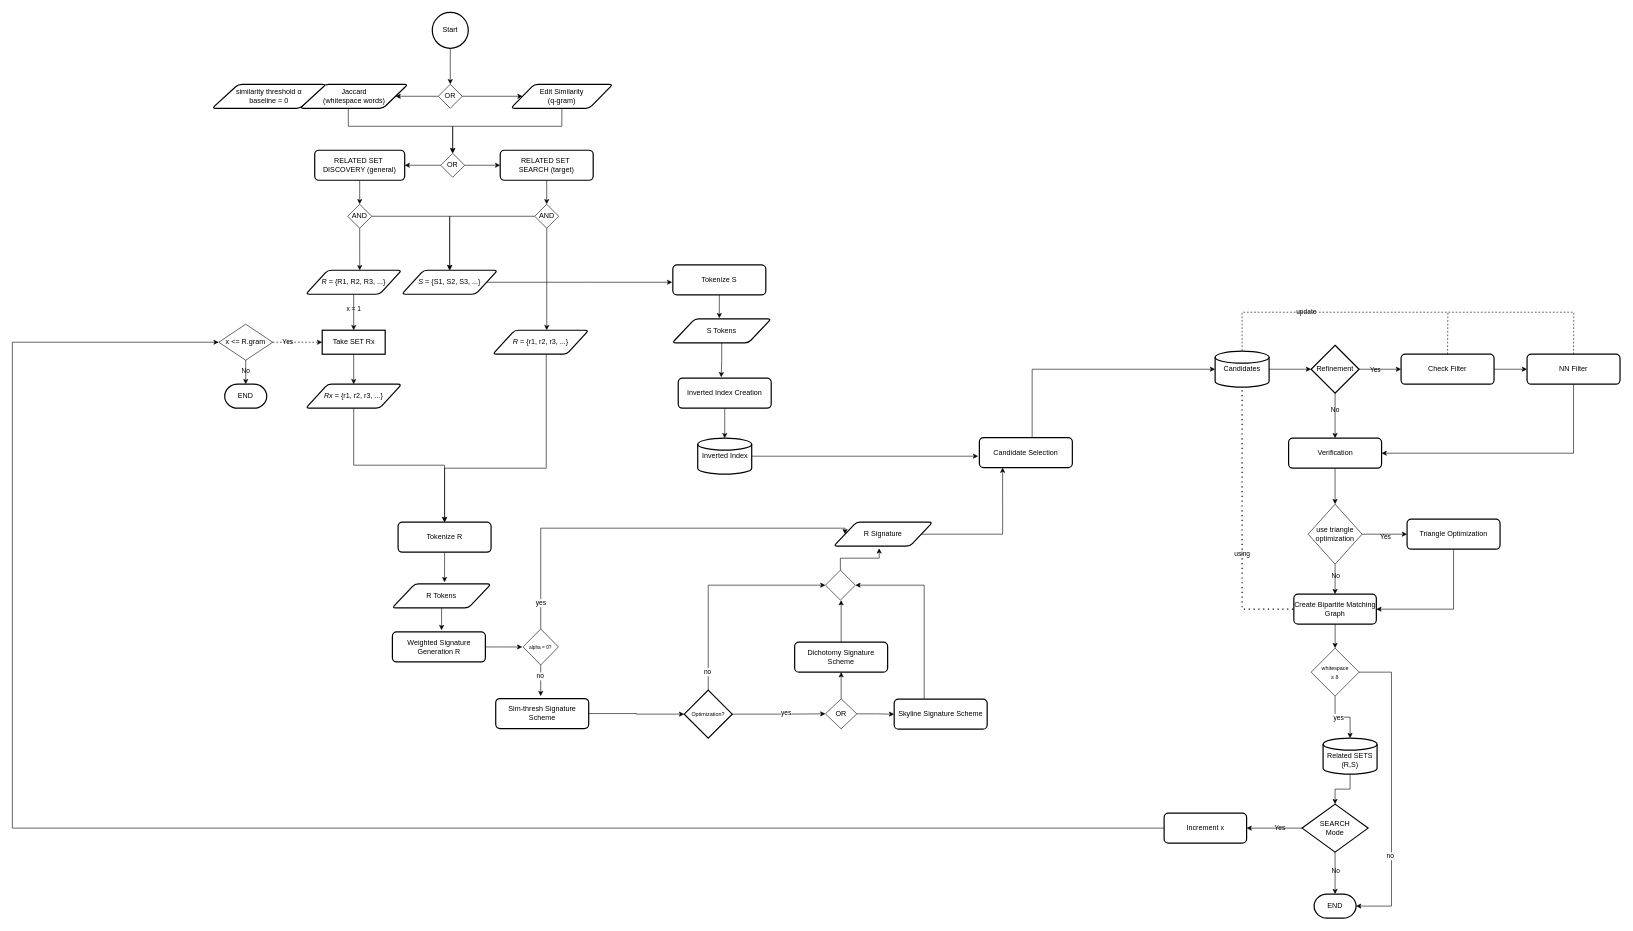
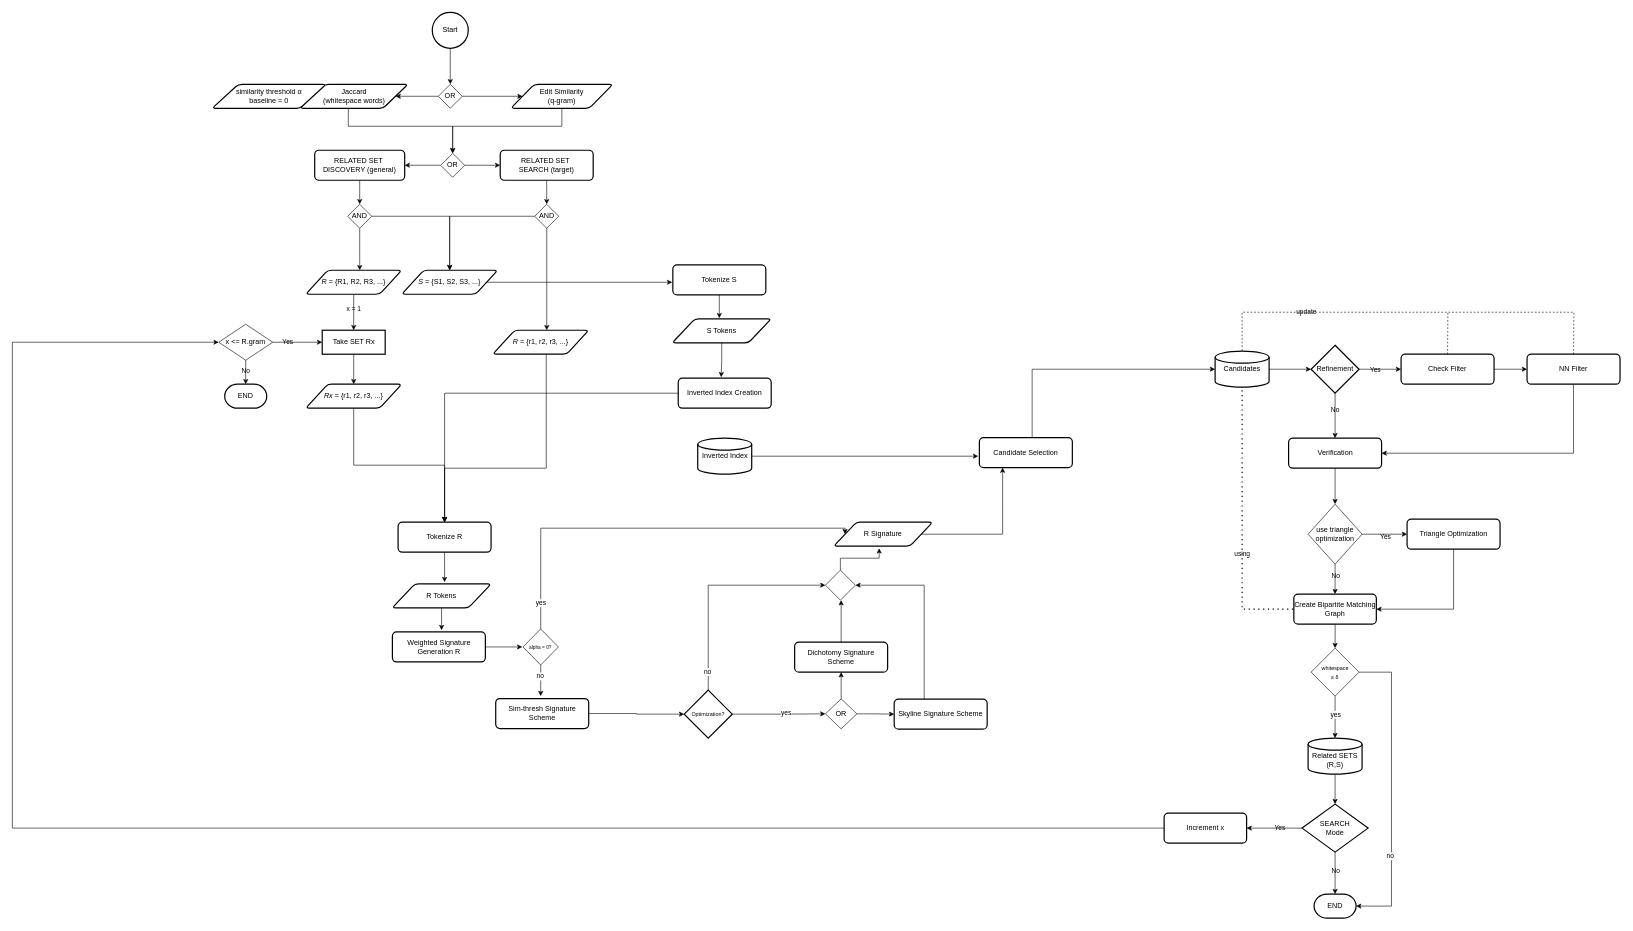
edge "x <= R.gram" -> "Take SET Rx": style dashed -> solid
edge "Inverted Index Creation" -> "Inverted Index": now "Inverted Index Creation" -> "Tokenize R"
node "Related SETS (R,S)": moved (1350, 756) -> (1335, 756)
